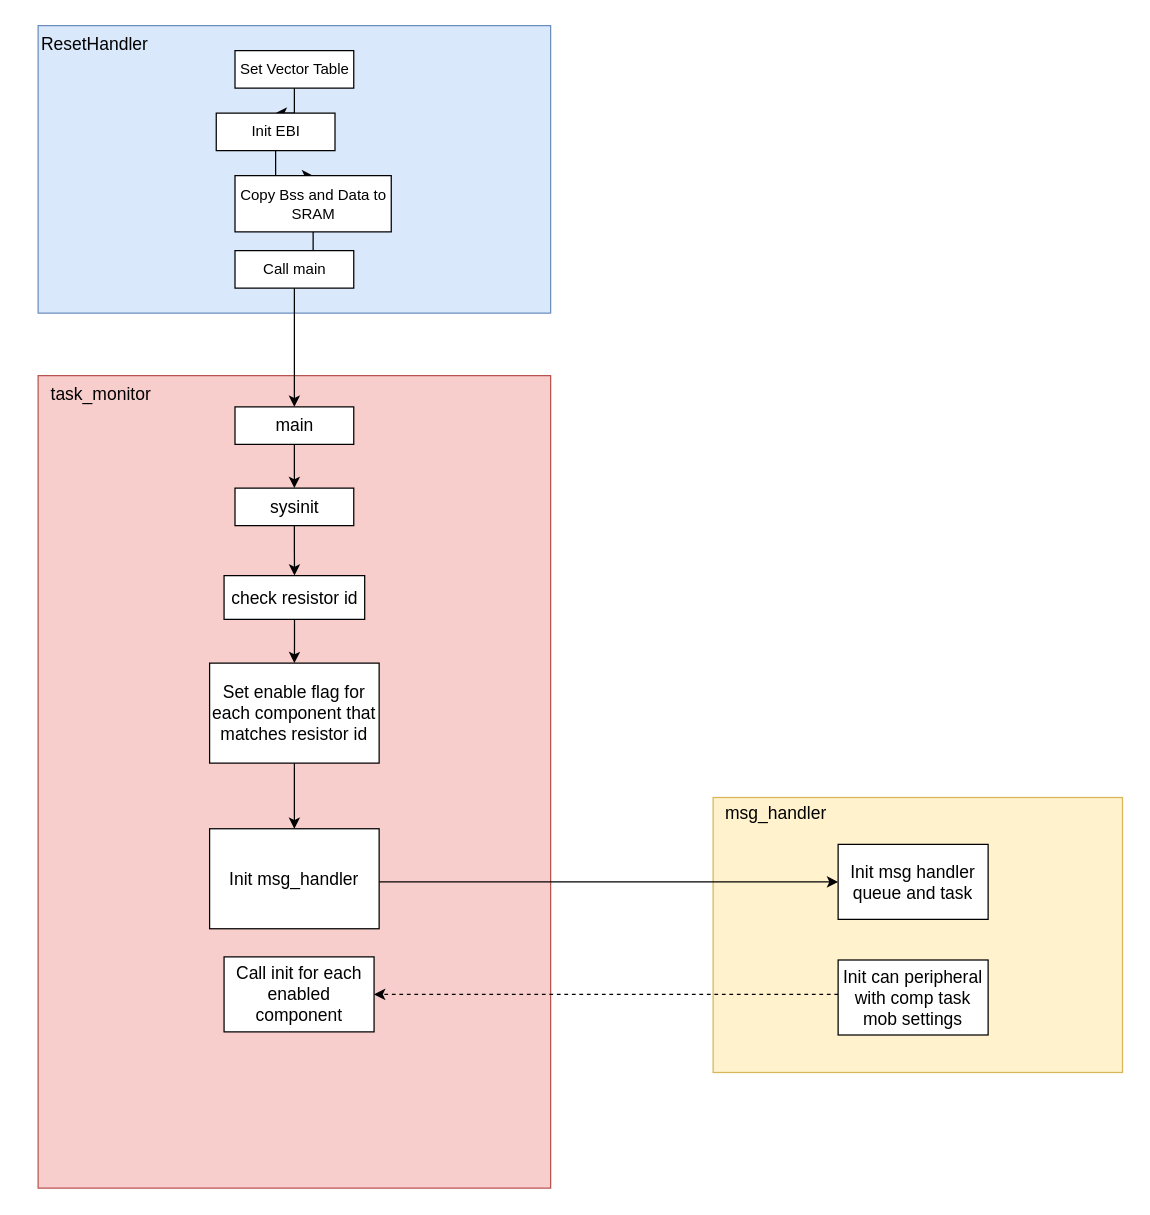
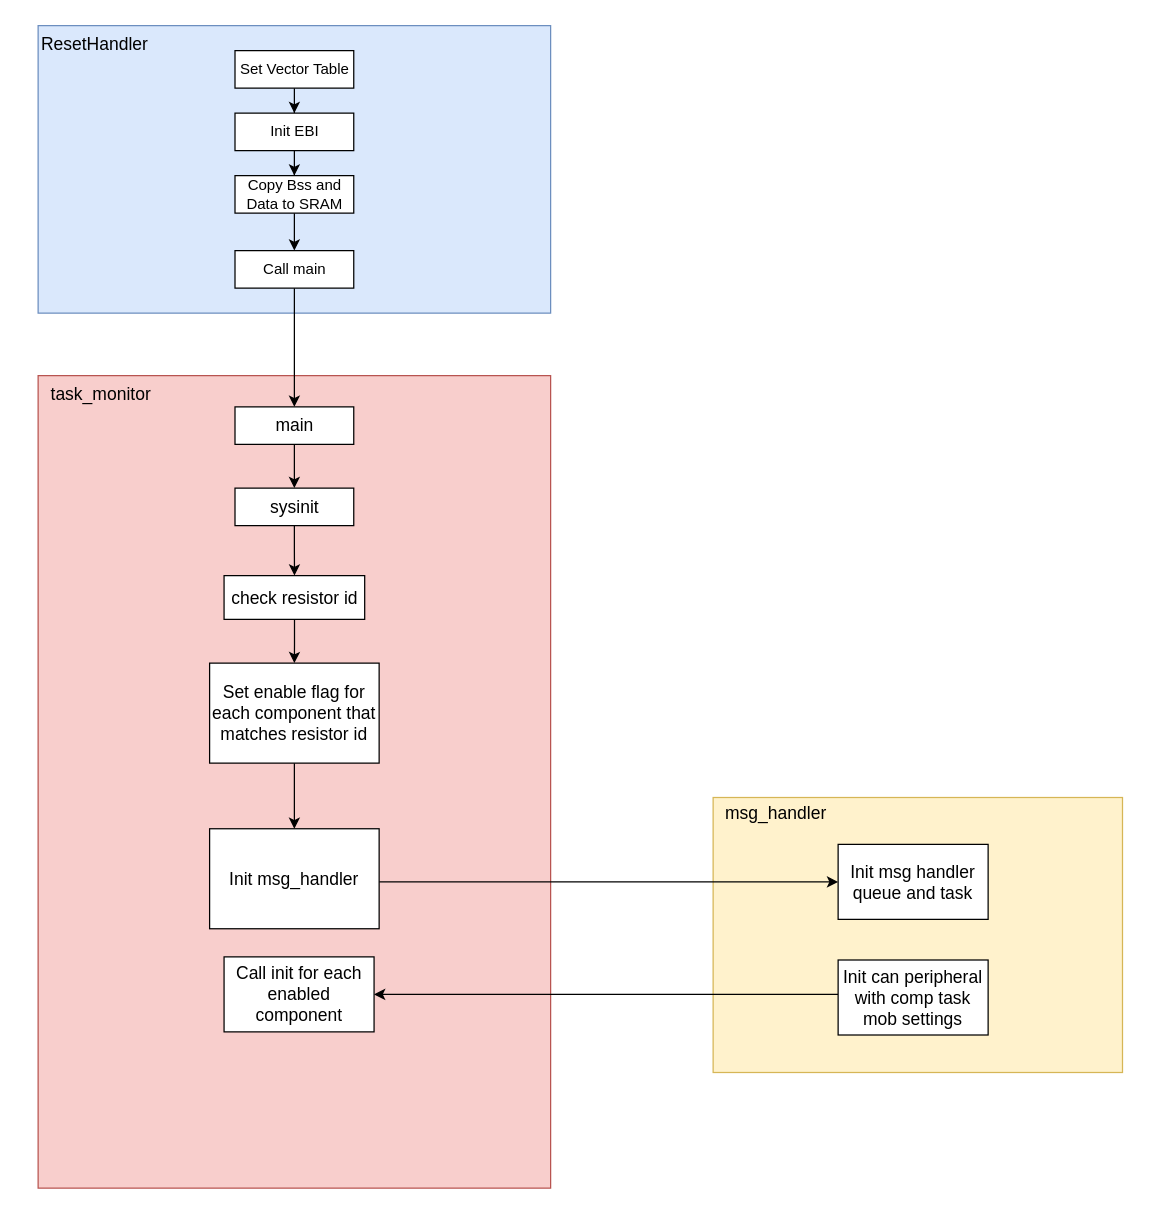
node "Init EBI": moved (276, 132) -> (294, 132)
node "Copy Bss and Data to SRAM": size 156x56 -> 119x38
edge "Init can peripheral with comp task mob settings" -> "Call init for each enabled component": style dashed -> solid
